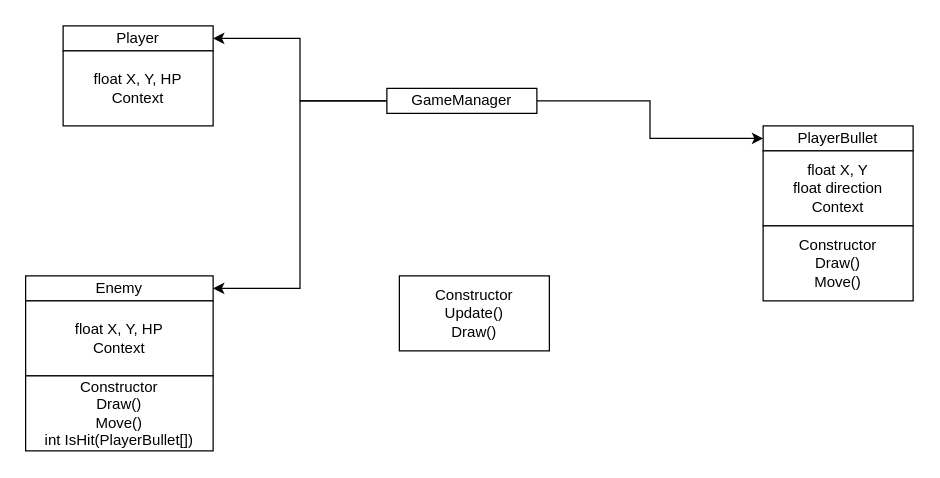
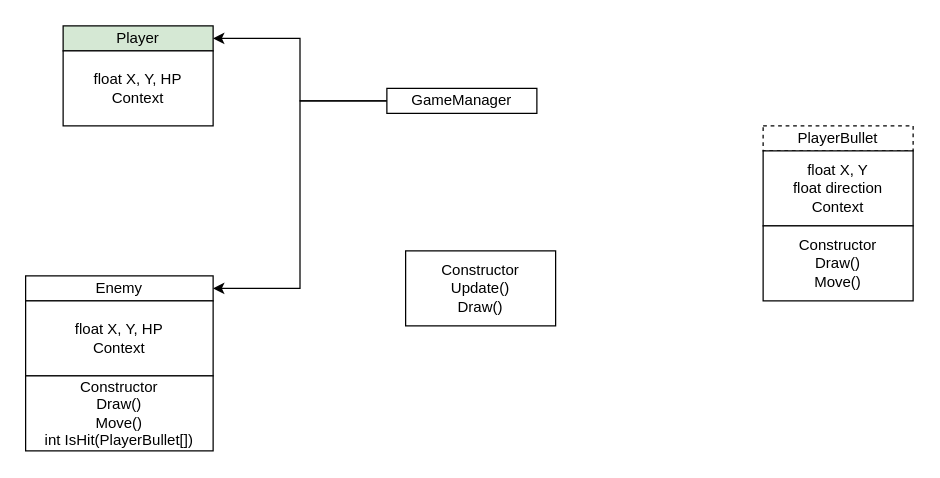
node "Player": fillcolor #ffffff -> #d5e8d4
edge "GameManager" -> "PlayerBullet": removed
node "PlayerBullet": style solid -> dashed
node "Constructor Update() Draw()": moved (474, 313) -> (481, 288)
